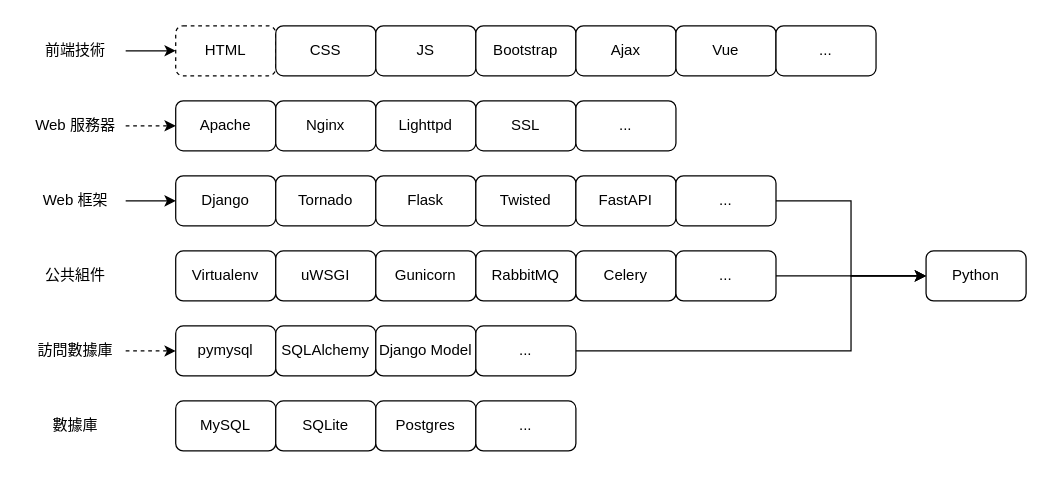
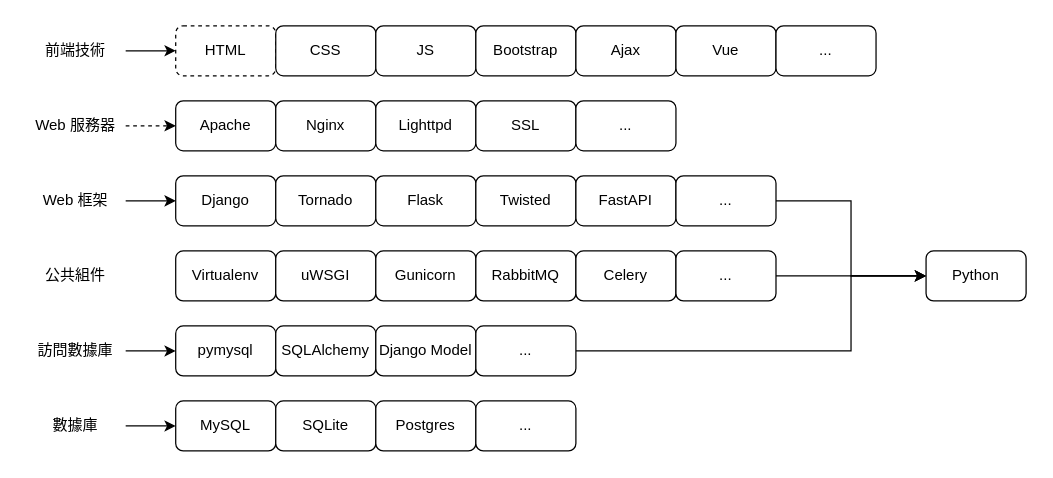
edge "訪問數據庫" -> "pymysql": style dashed -> solid
edge "數據庫" -> "MySQL": added
